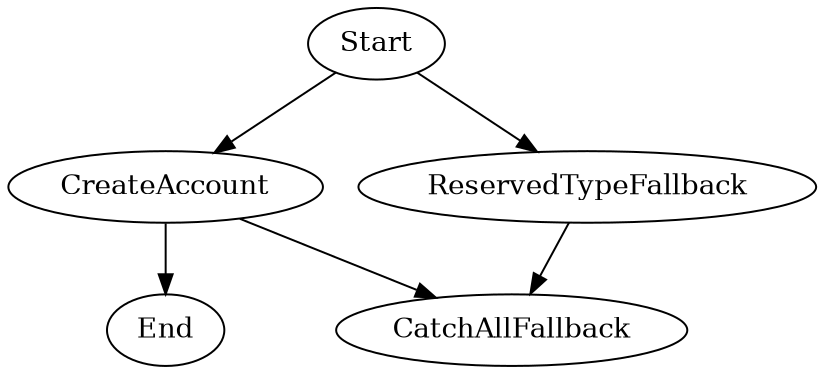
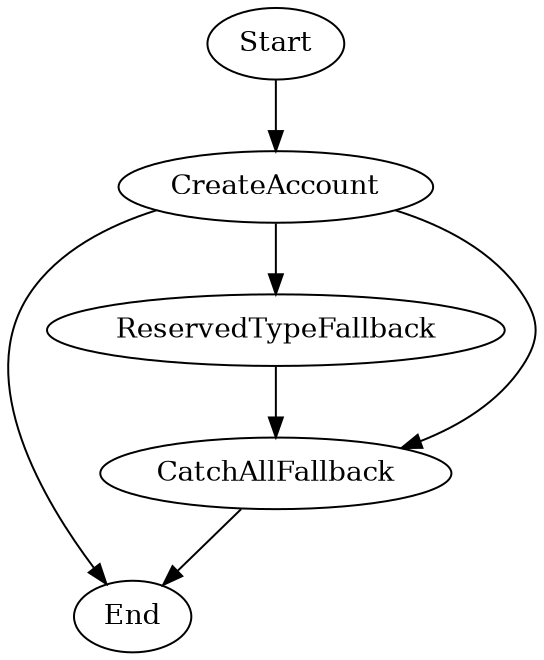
edge "Start" -> "ReservedTypeFallback": now "CreateAccount" -> "ReservedTypeFallback"
edge "CatchAllFallback" -> "End": added
